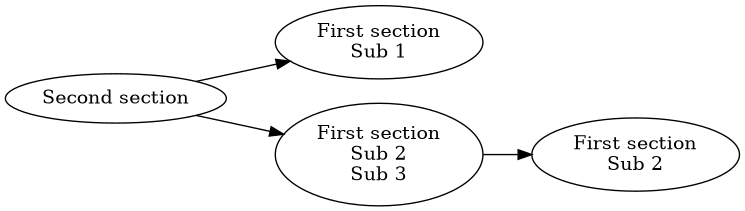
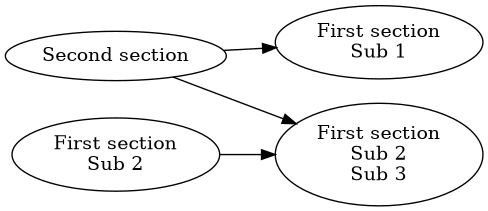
edge "First section Sub 2 Sub 3" -> "First section Sub 2": reversed
